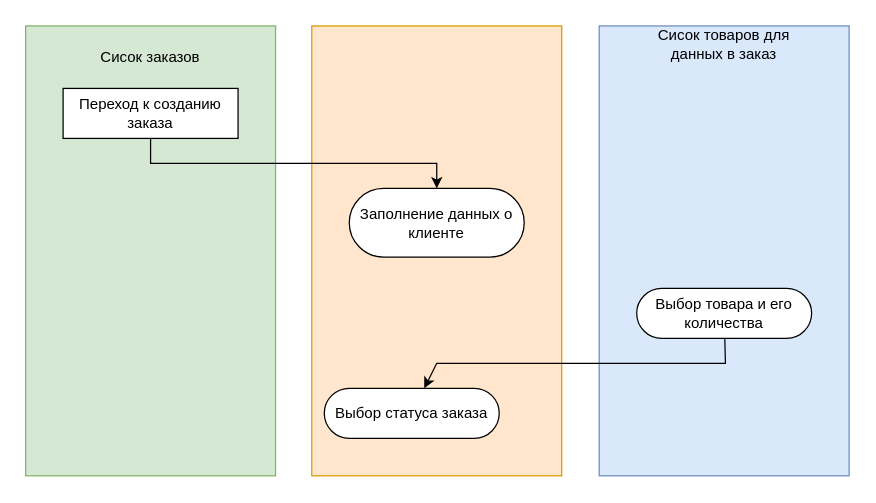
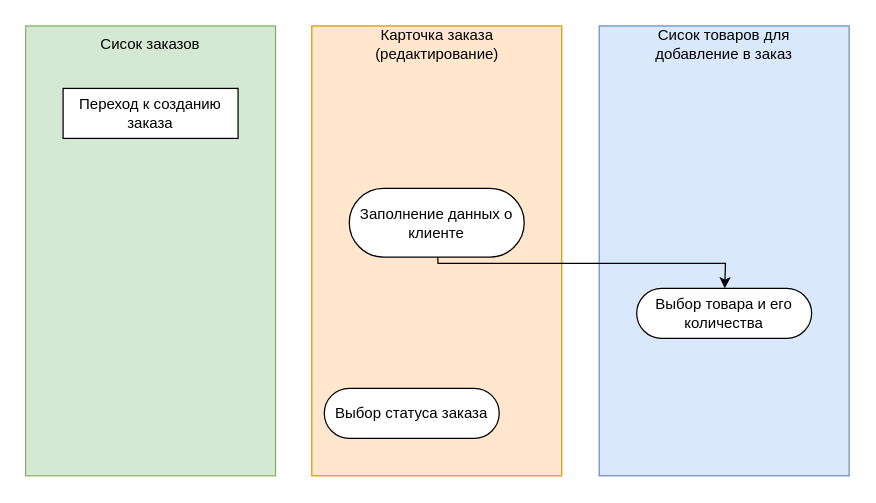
node "Карточка заказа (редактирование)": added
node "Сисок товаров для данных в заказ": label "Сисок товаров для данных в заказ" -> "Сисок товаров для добавление в заказ"
node "Сисок заказов": moved (151, 57) -> (151, 44)
edge "Переход к созданию заказа" -> "Заполнение данных о клиенте": removed
edge "Заполнение данных о клиенте" -> "Выбор товара и его количества": added
edge "Выбор товара и его количества" -> "Выбор статуса заказа": removed
